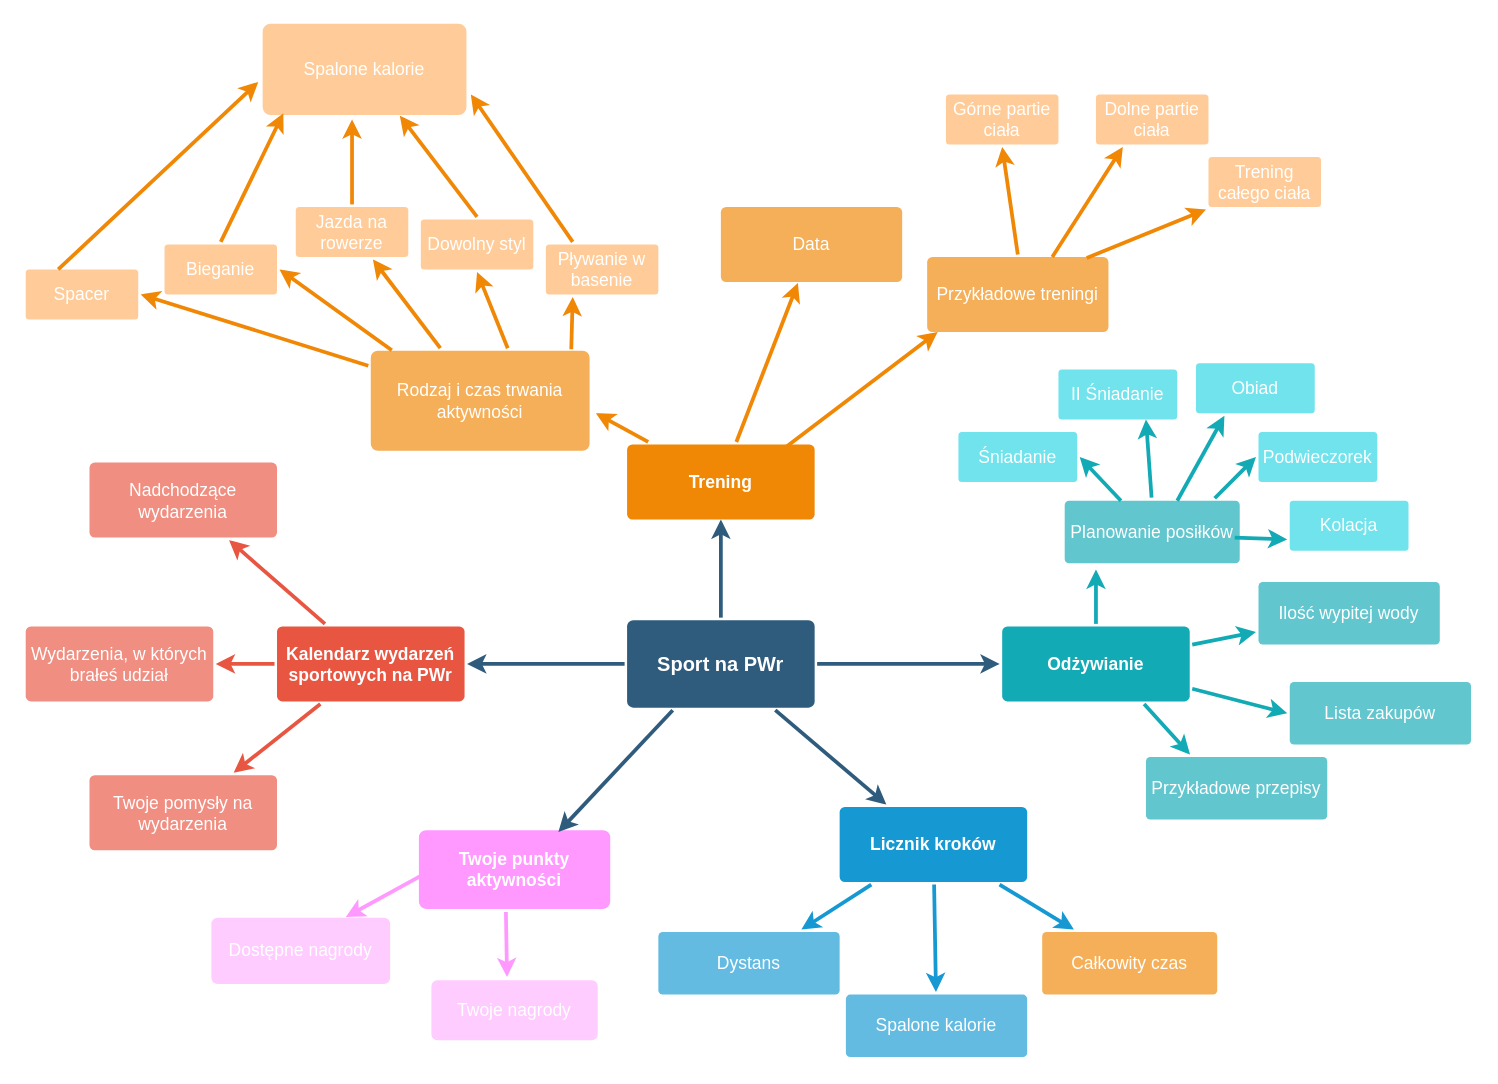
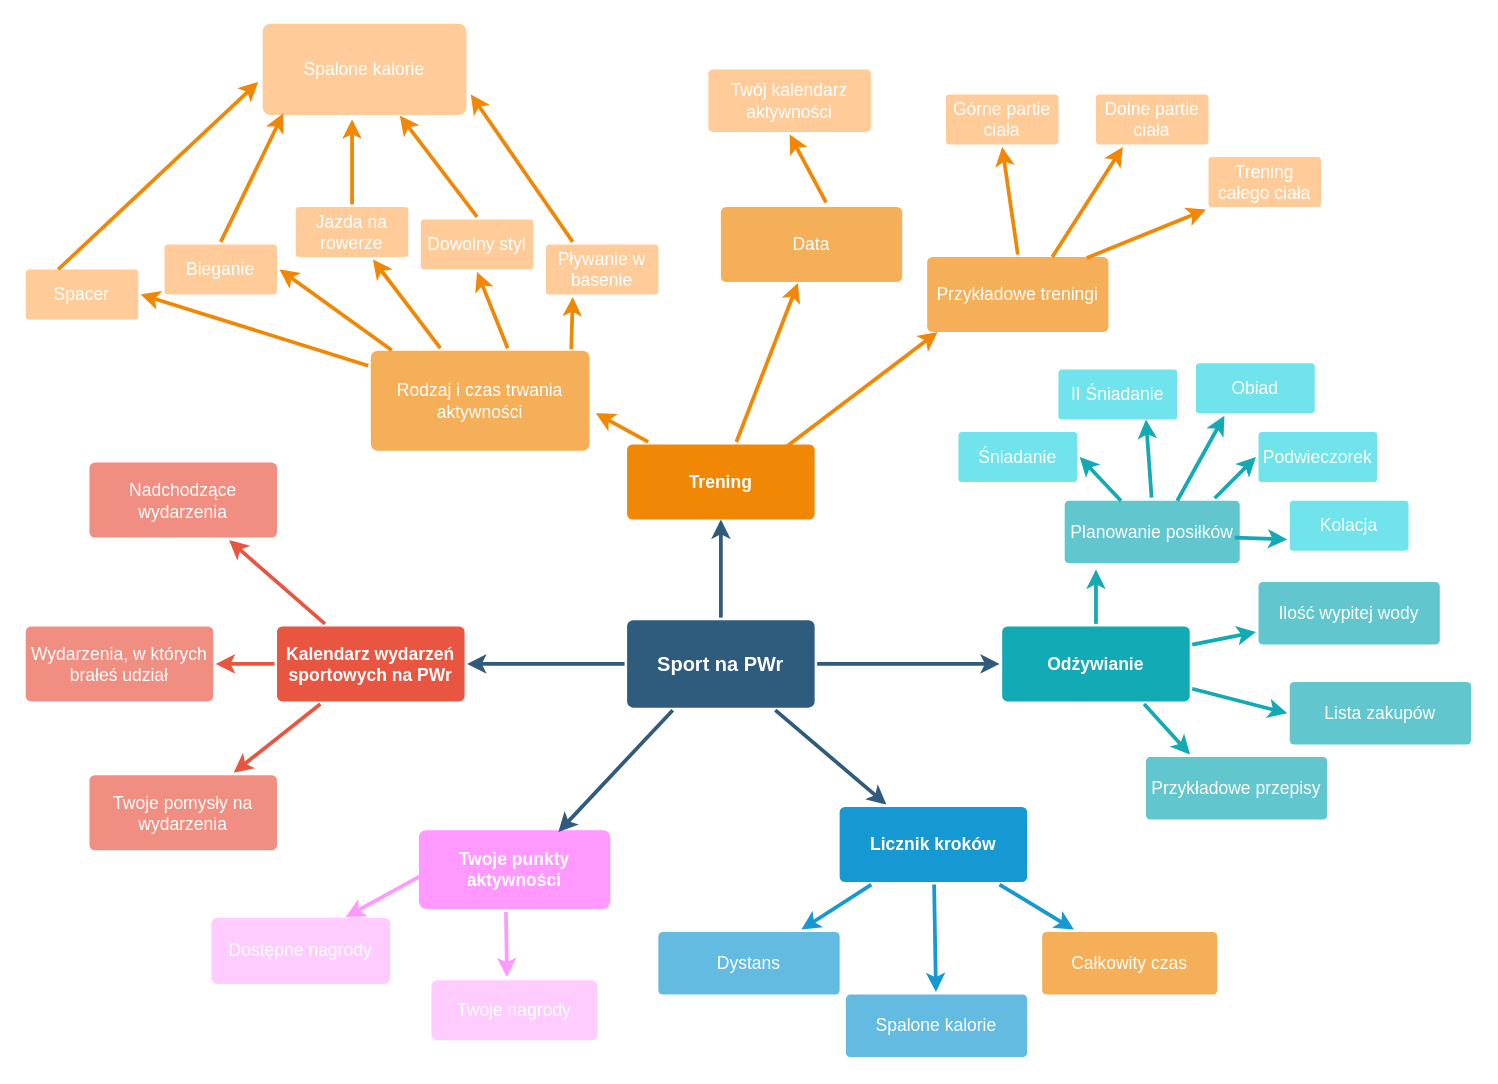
node "Twój kalendarz aktywności": added
edge "Data" -> "Twój kalendarz aktywności": added
